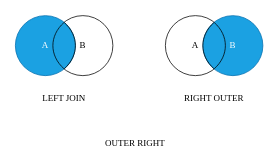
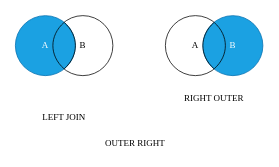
node "LEFT JOIN": moved (64, 98) -> (64, 117)
